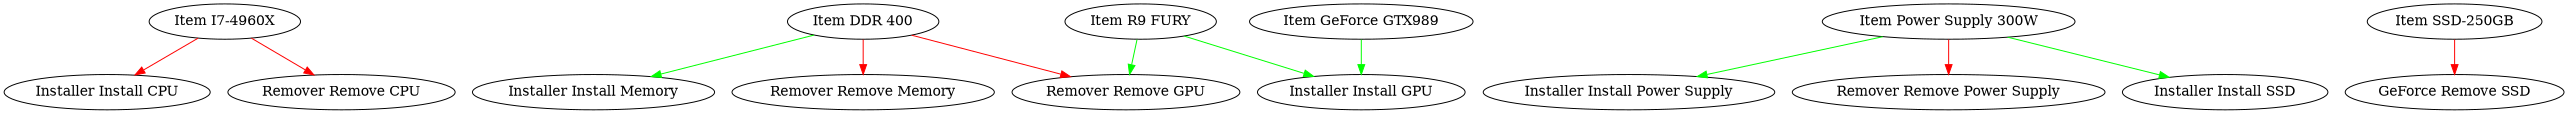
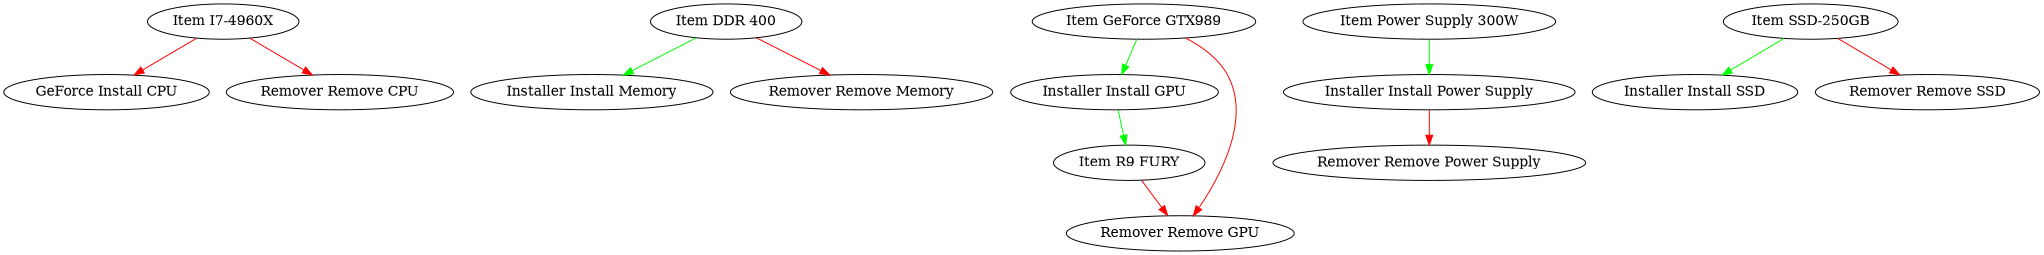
edge "Item R9 FURY" -> "Remover Remove GPU": color green -> red
edge "Item Power Supply 300W" -> "Remover Remove Power Supply": now "Installer Install Power Supply" -> "Remover Remove Power Supply"
edge "Item DDR 400" -> "Remover Remove GPU": now "Item GeForce GTX989" -> "Remover Remove GPU"
edge "Item R9 FURY" -> "Installer Install GPU": reversed
edge "Item Power Supply 300W" -> "Installer Install SSD": now "Item SSD-250GB" -> "Installer Install SSD"
node "Installer Install CPU": label "Installer Install CPU" -> "GeForce Install CPU"
node "GeForce Remove SSD": label "GeForce Remove SSD" -> "Remover Remove SSD"
